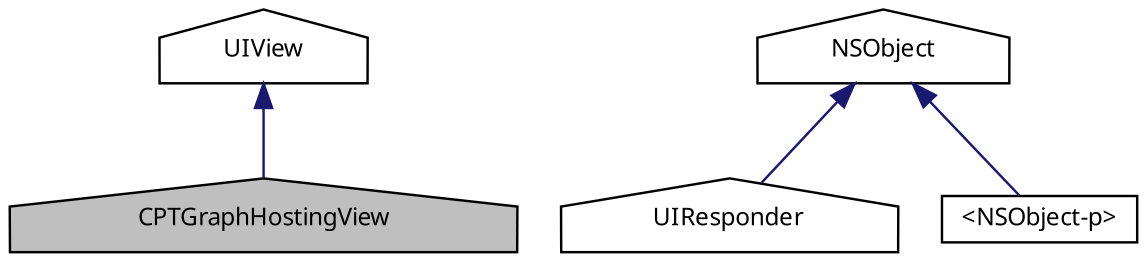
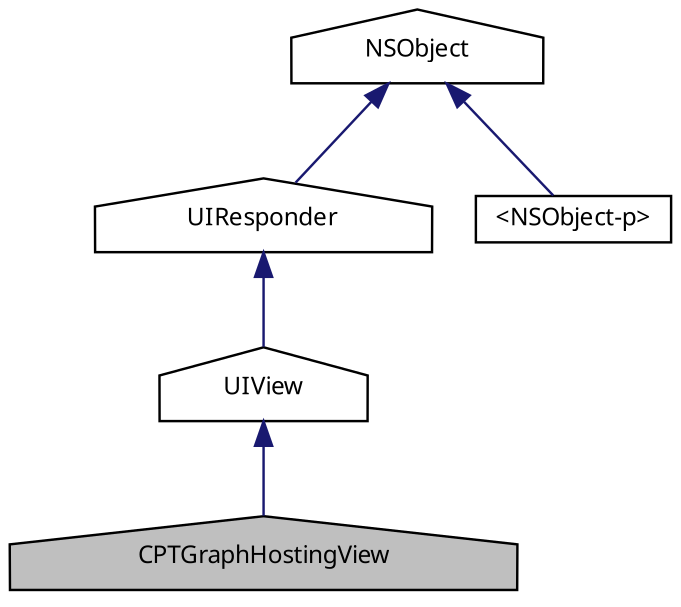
edge "UIView" -> "UIResponder": added
